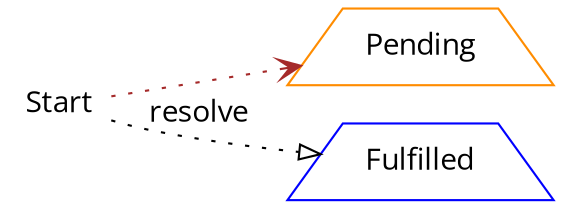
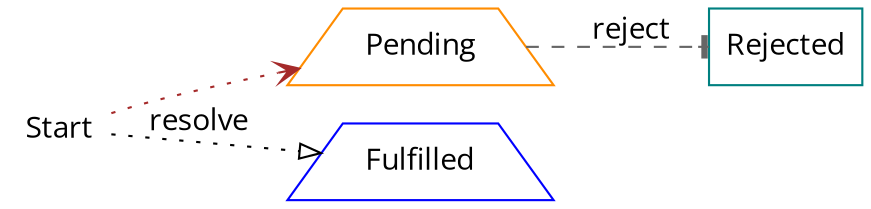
node "Rejected": added
